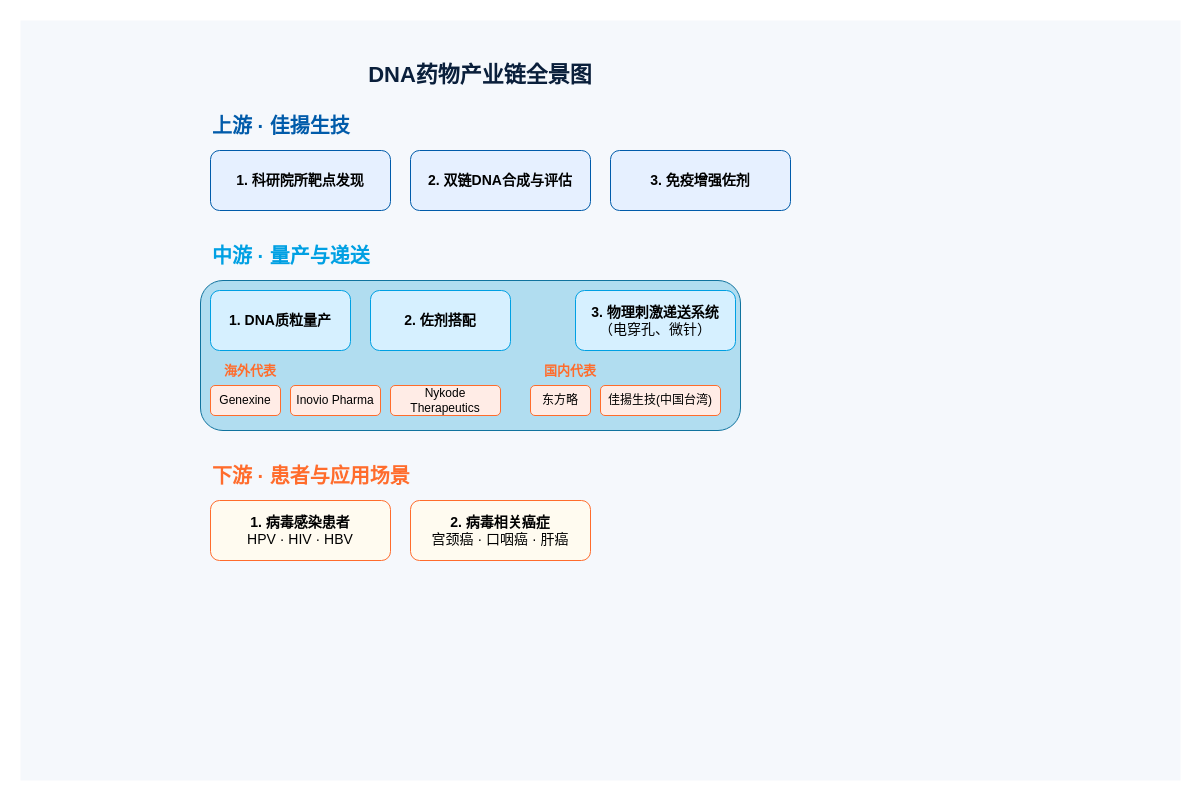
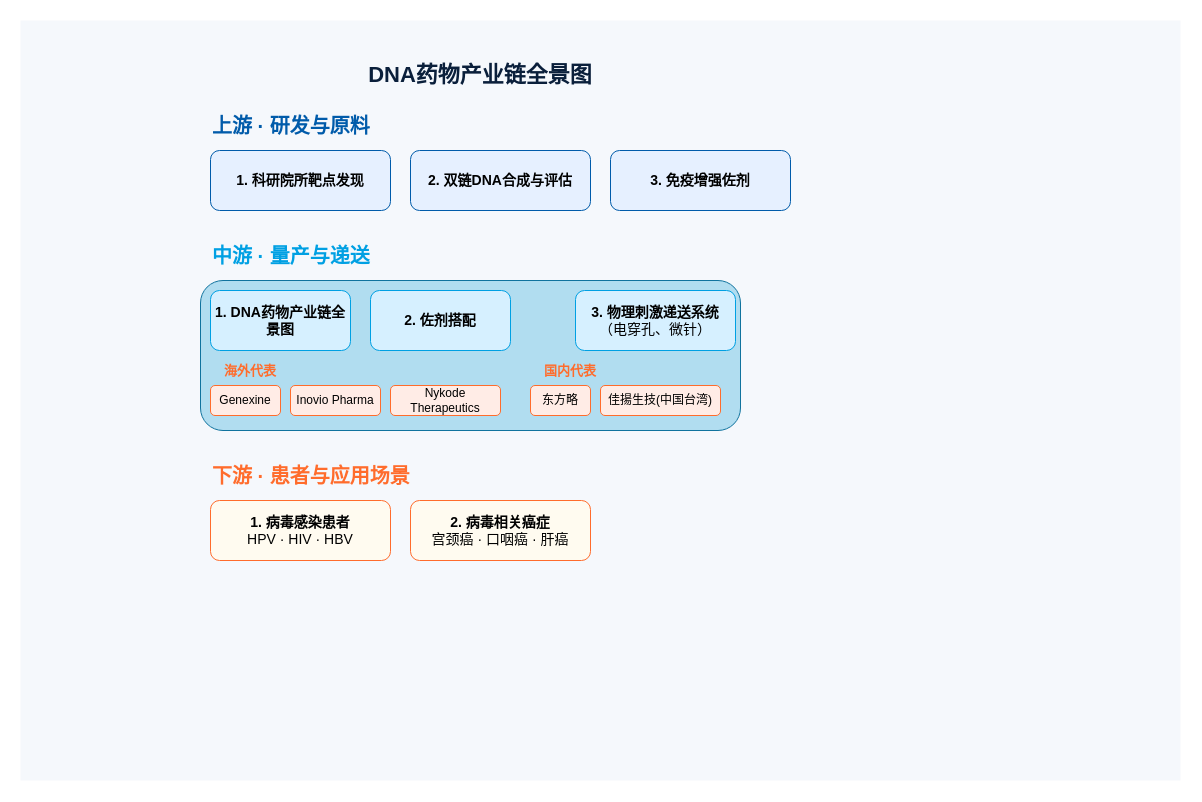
node "上游 · 佳揚生技": label "上游 · 佳揚生技" -> "上游 · 研发与原料"
node "1. DNA质粒量产": label "1. DNA质粒量产" -> "1. DNA药物产业链全景图"
